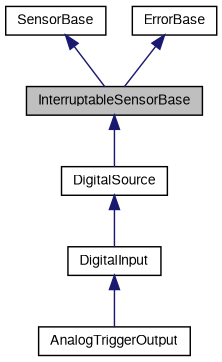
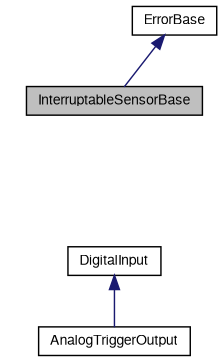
node "SensorBase": removed
node "DigitalSource": removed
